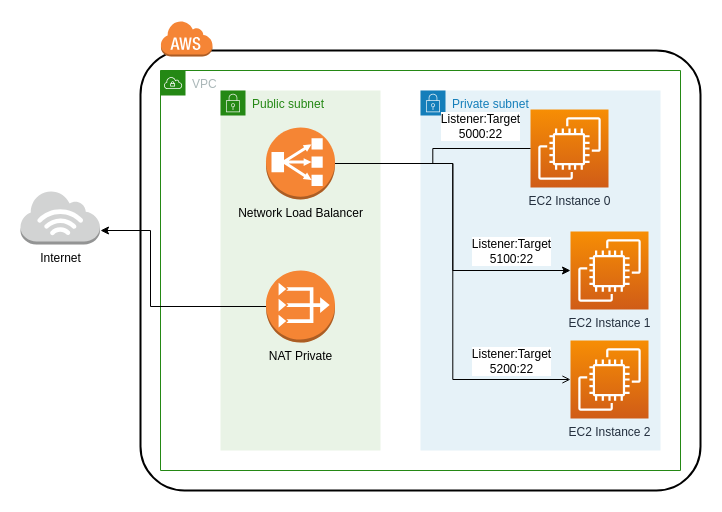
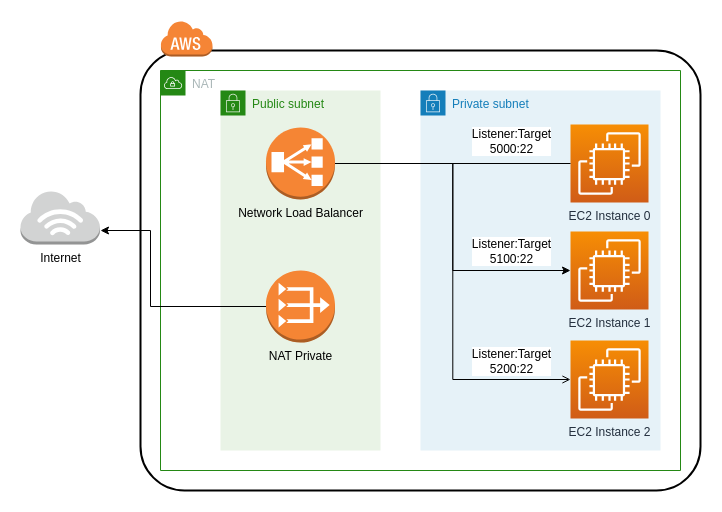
node "VPC": label "VPC" -> "NAT"
node "EC2 Instance 0": moved (570, 149) -> (610, 164)
